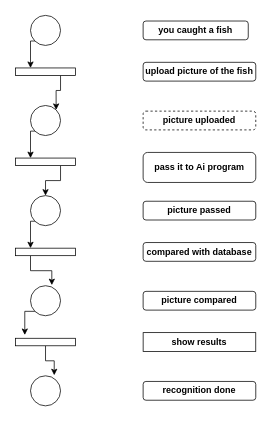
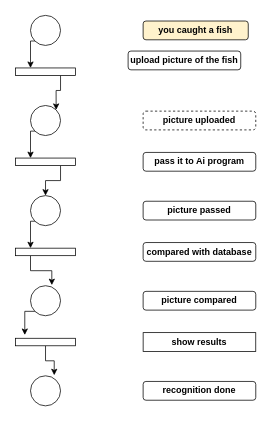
node "you caught a fish": fillcolor #ffffff -> #fff2cc
node "upload picture of the fish": moved (199, 72) -> (184, 60)
node "pass it to Ai program": size 113x30 -> 113x19
